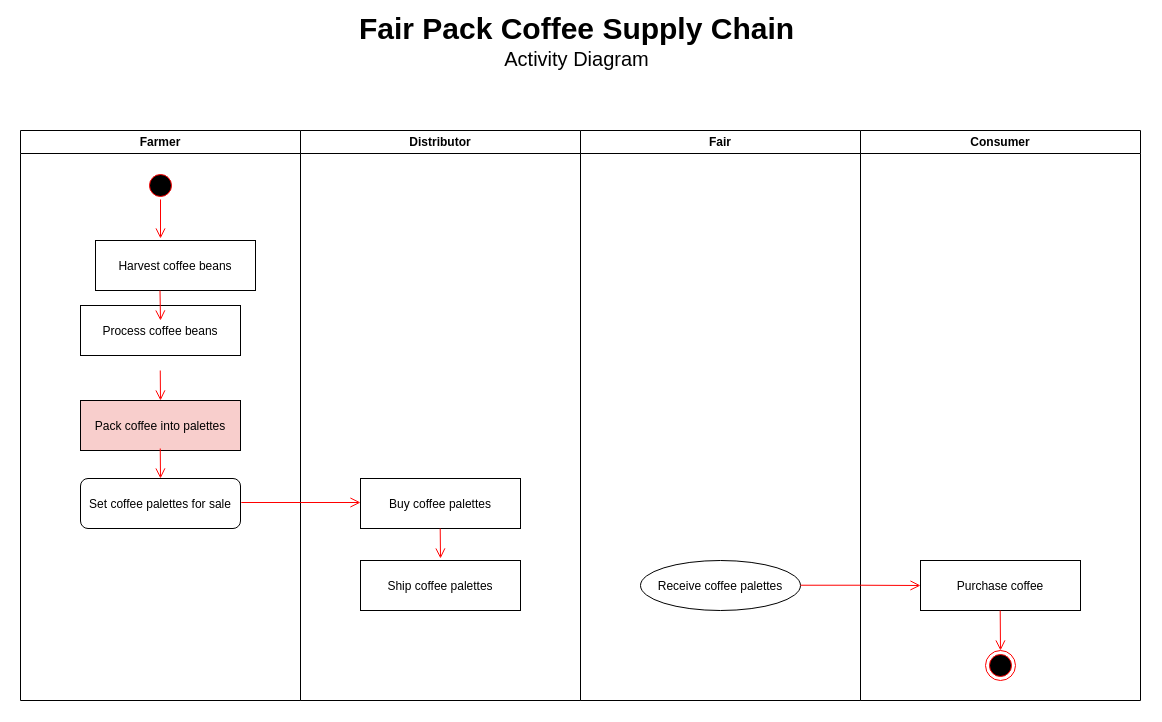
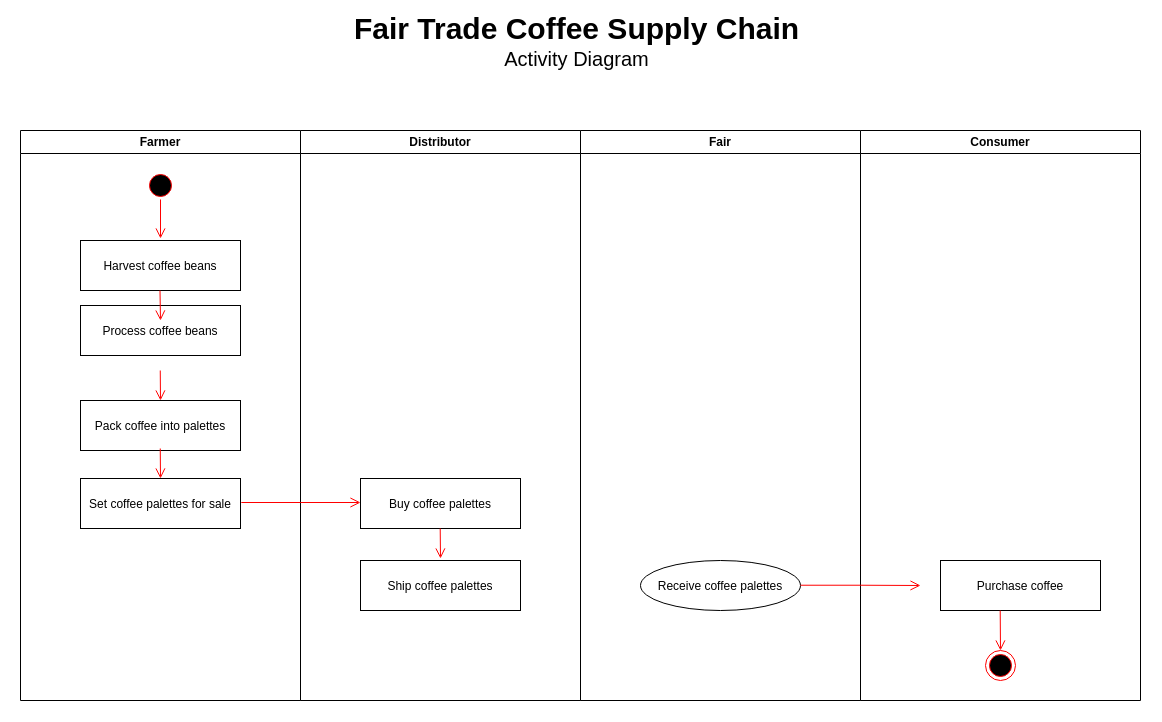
node "Fair Pack Coffee Supply Chain Activity Diagram": label "Fair Pack Coffee Supply Chain Activity Diagram" -> "Fair Trade Coffee Supply Chain Activity Diagram"
node "Harvest coffee beans": moved (176, 266) -> (161, 266)
node "Pack coffee into palettes": fillcolor #f8cecc -> #ffffff
node "Set coffee palettes for sale": shape rounded rectangle -> rectangle
node "Purchase coffee": moved (1001, 586) -> (1021, 586)
